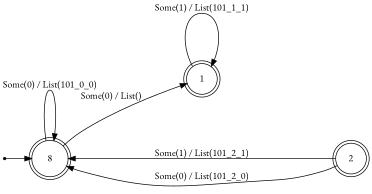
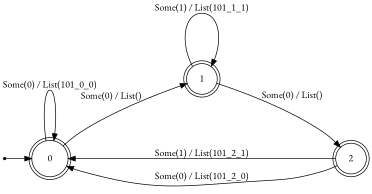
edge "1" -> "2": added, label "Some(0) / List()"
node "8": label "8" -> "0"
